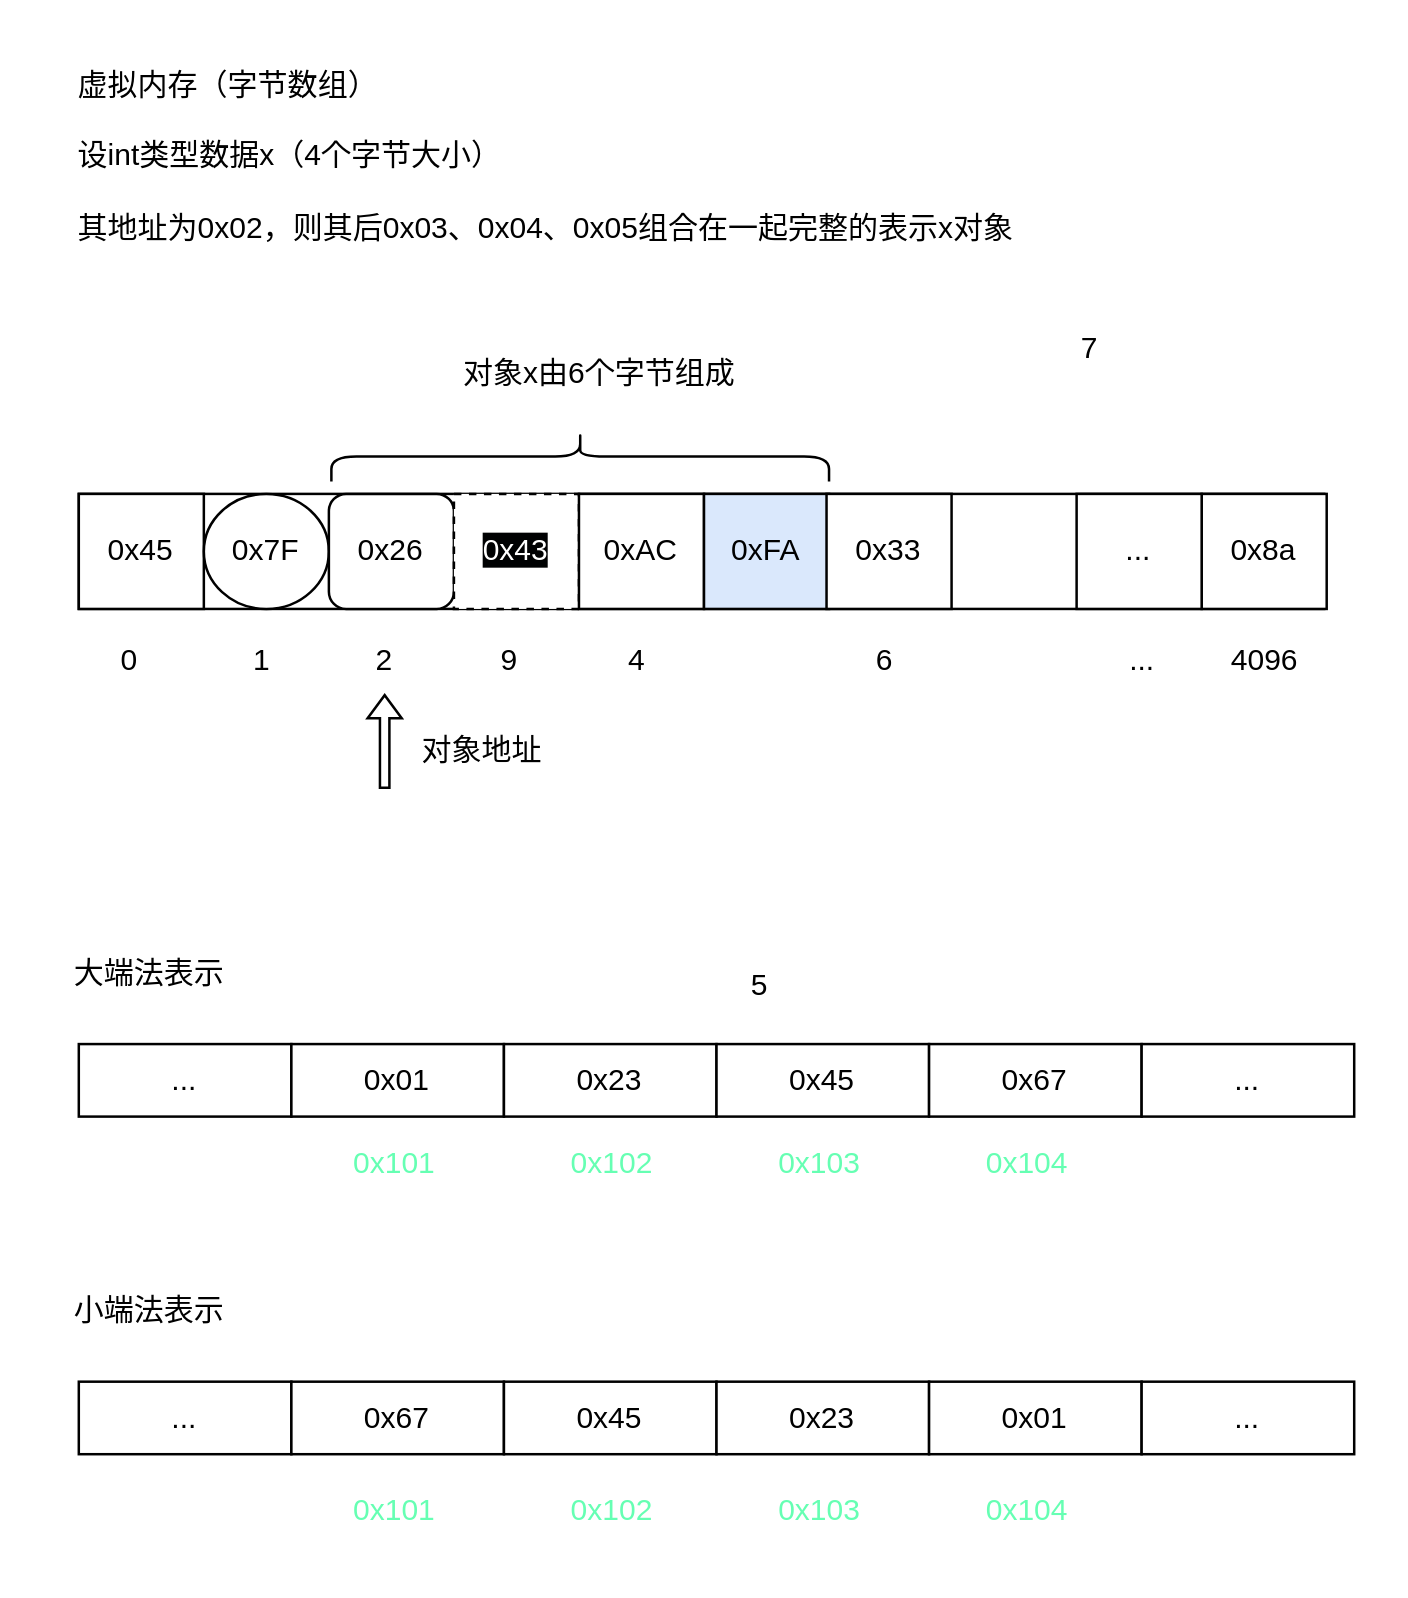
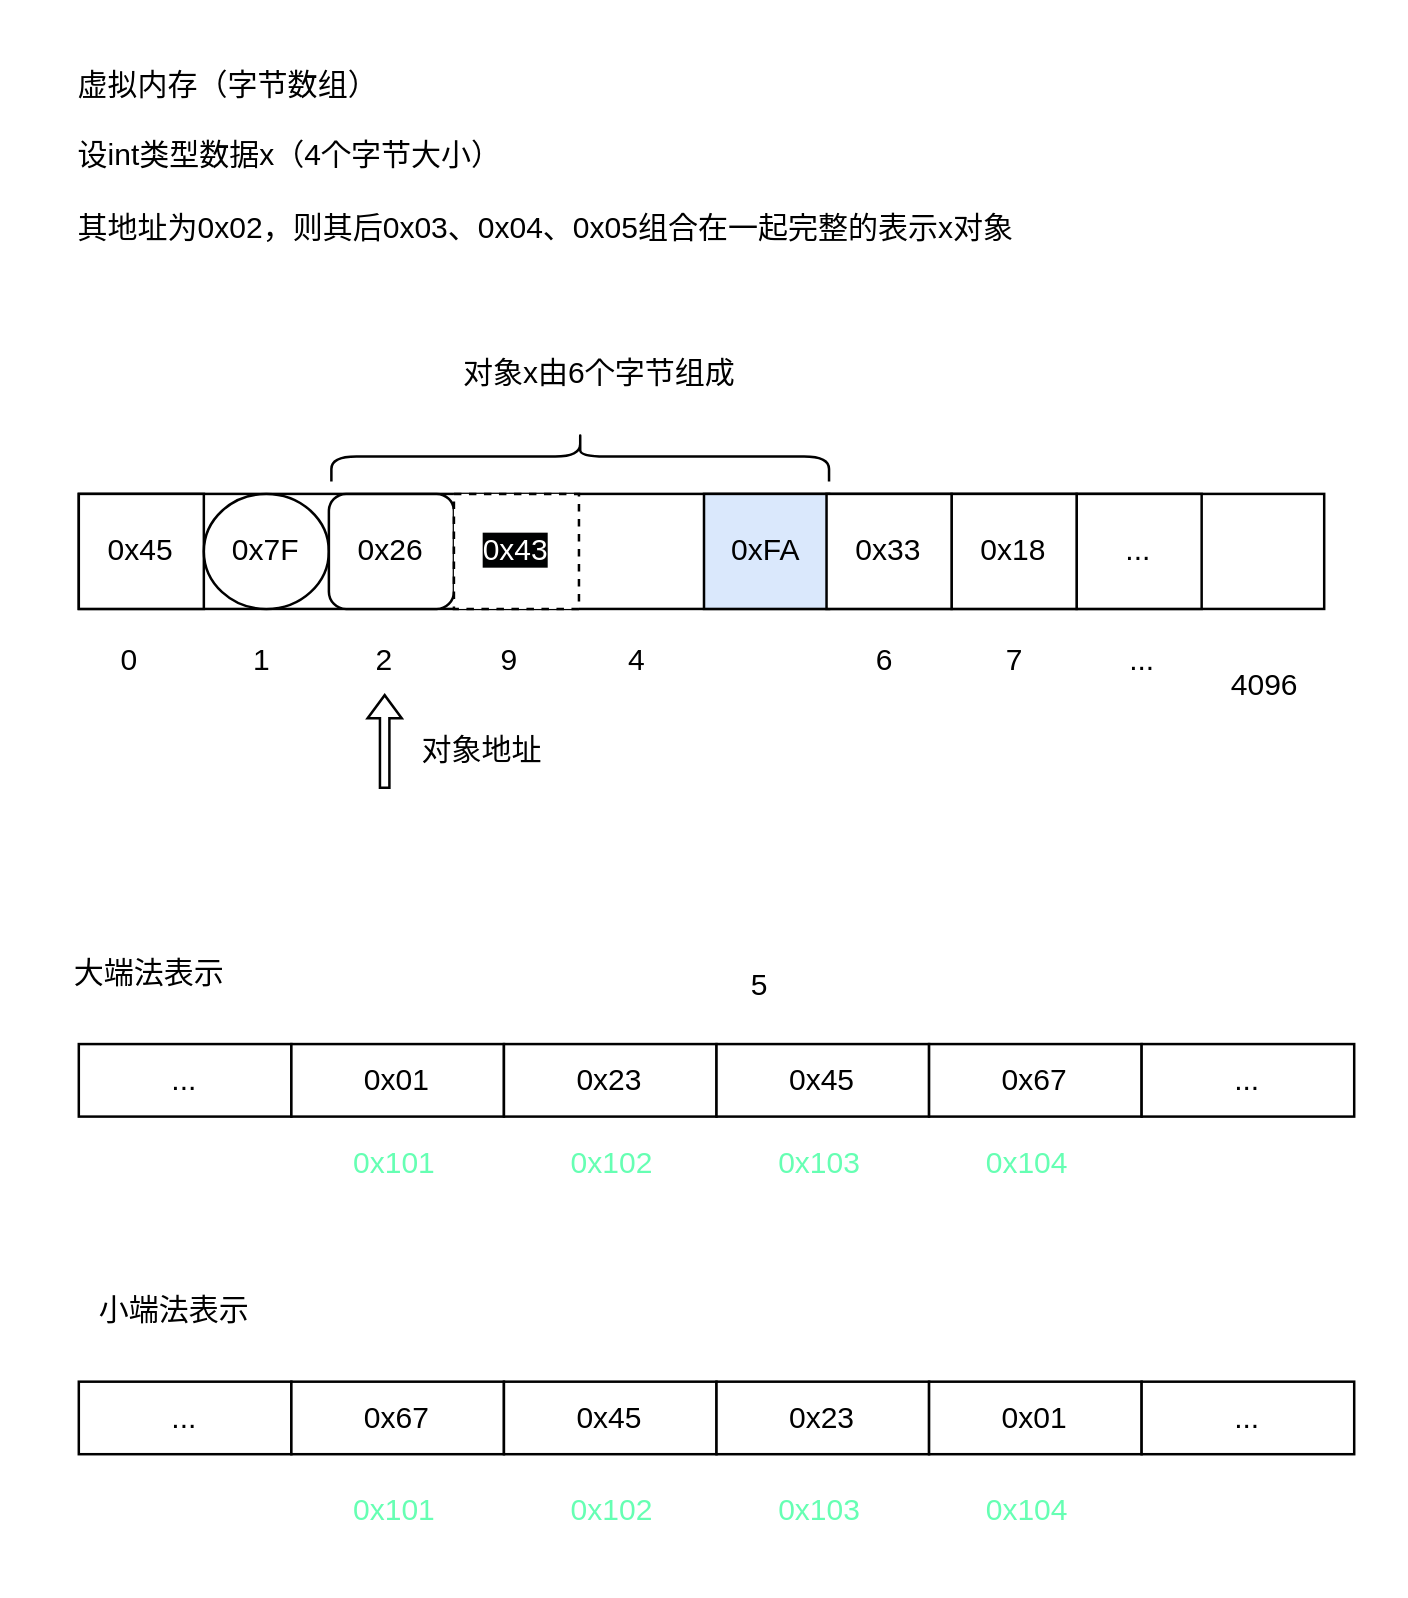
node "7": moved (1088, 349) -> (1013, 661)
node "0xAC": removed
node "0x18": added
node "0x8a": removed
node "4096": moved (1263, 661) -> (1263, 686)
node "小端法表示": moved (149, 1311) -> (174, 1311)
